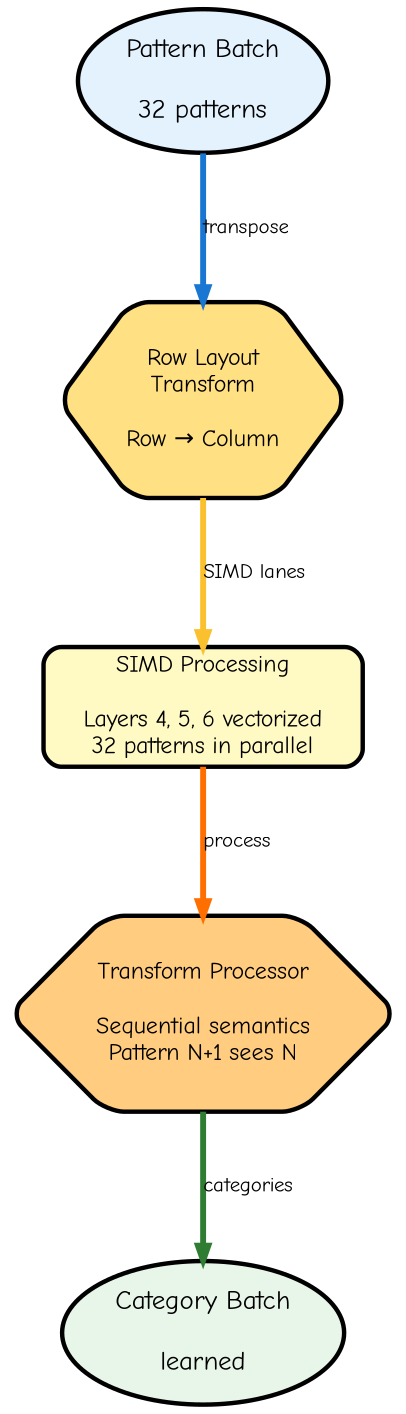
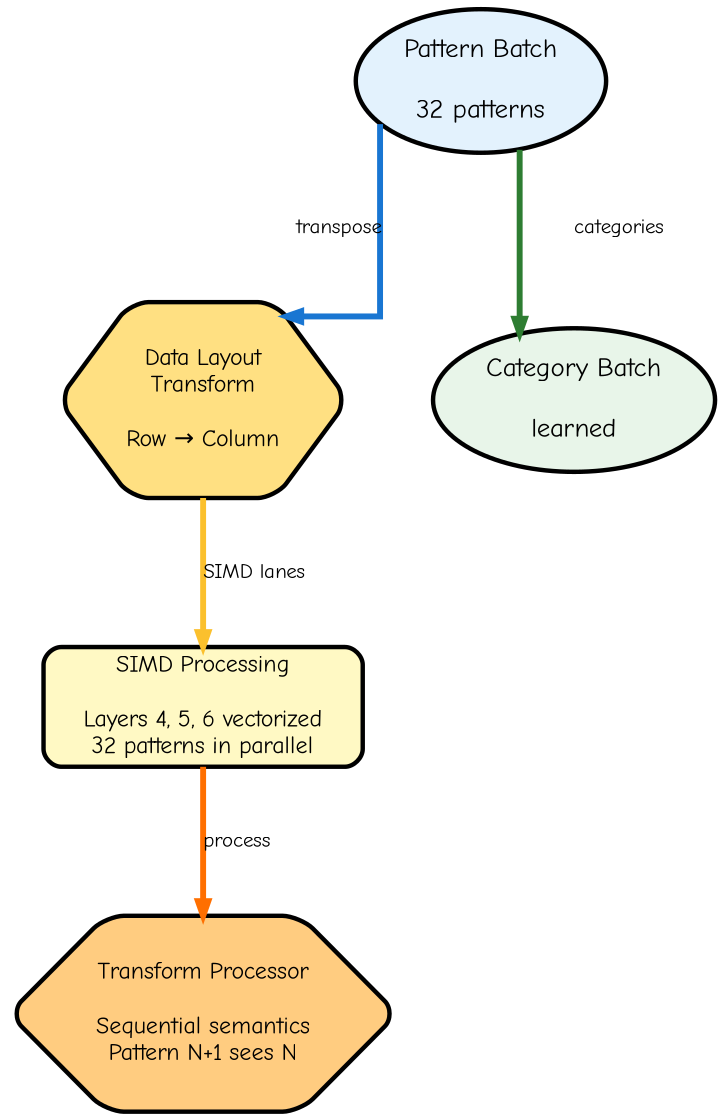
node "Row Layout Transform Row → Column": label "Row Layout Transform Row → Column" -> "Data Layout Transform Row → Column"
edge "Transform Processor Sequential semantics Pattern N+1 sees N" -> "Category Batch learned": now "Pattern Batch 32 patterns" -> "Category Batch learned"
